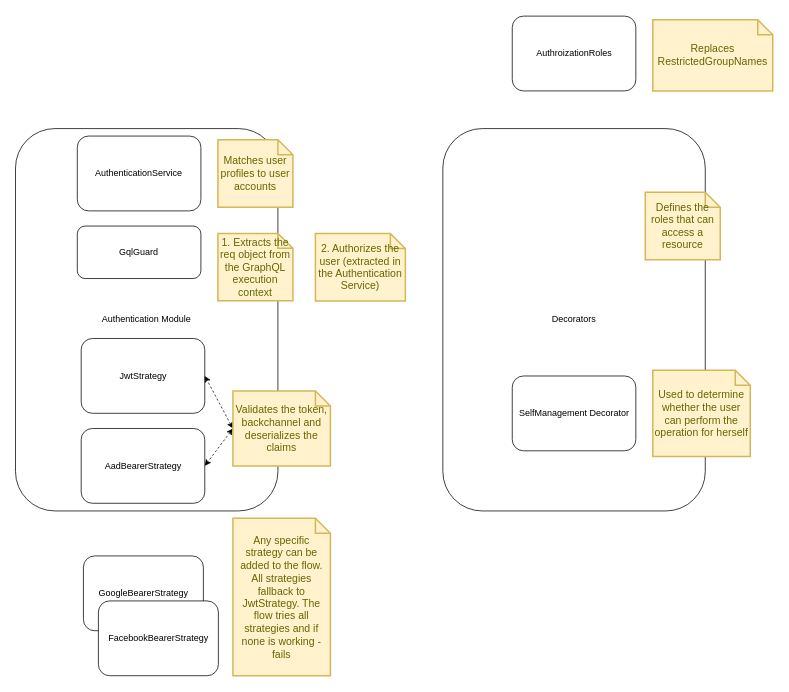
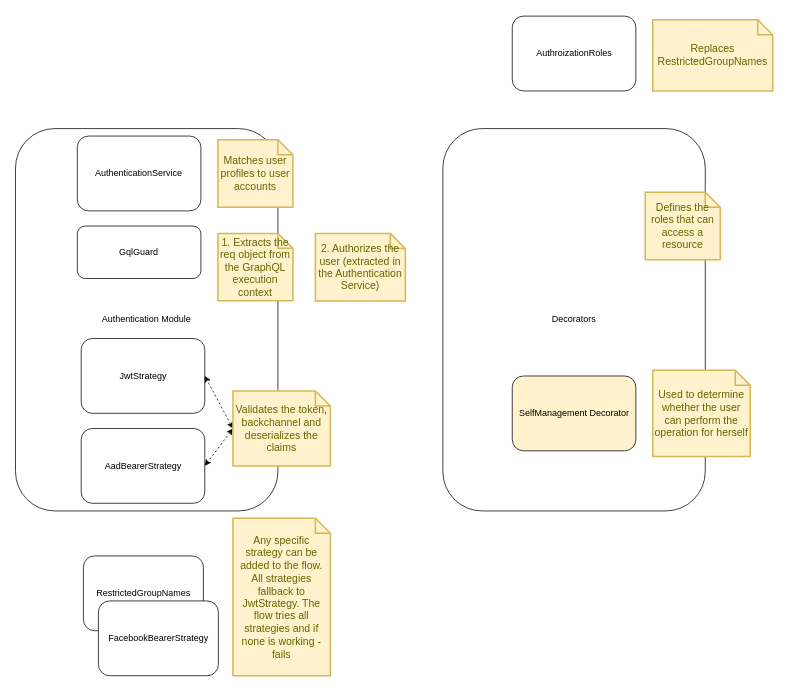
node "SelfManagement Decorator": fillcolor #ffffff -> #fff2cc
node "GoogleBearerStrategy": label "GoogleBearerStrategy" -> "RestrictedGroupNames"
